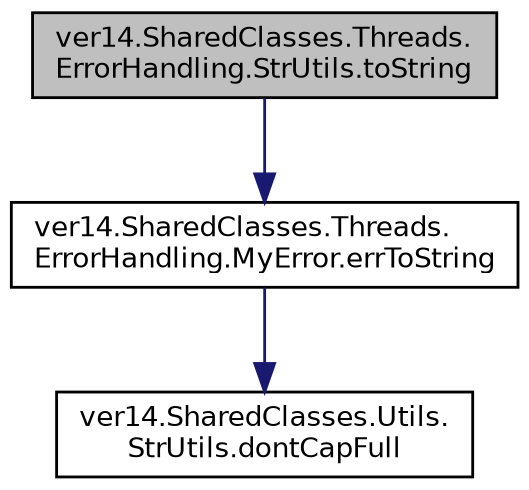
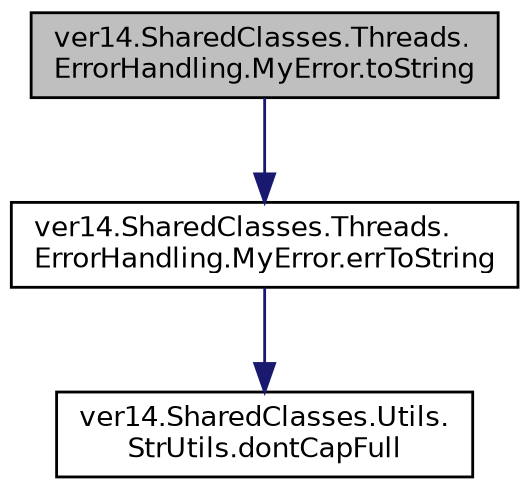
node "ver14.SharedClasses.Threads. ErrorHandling.StrUtils.toString": label "ver14.SharedClasses.Threads. ErrorHandling.StrUtils.toString" -> "ver14.SharedClasses.Threads. ErrorHandling.MyError.toString"
